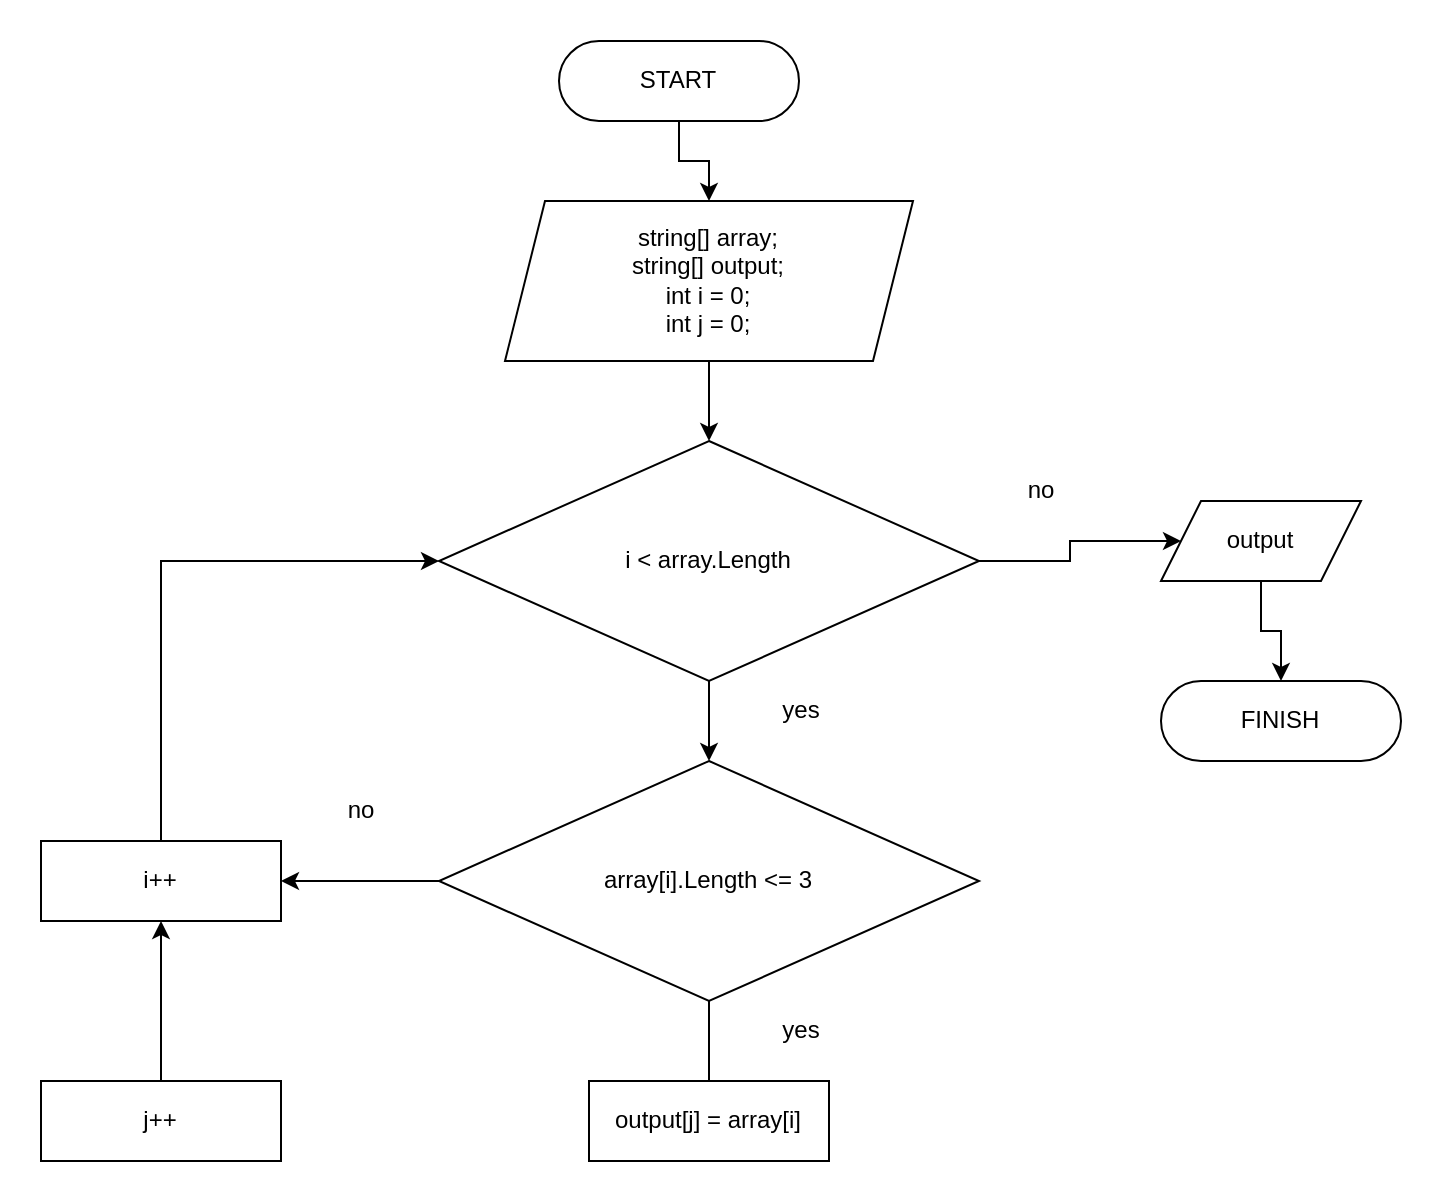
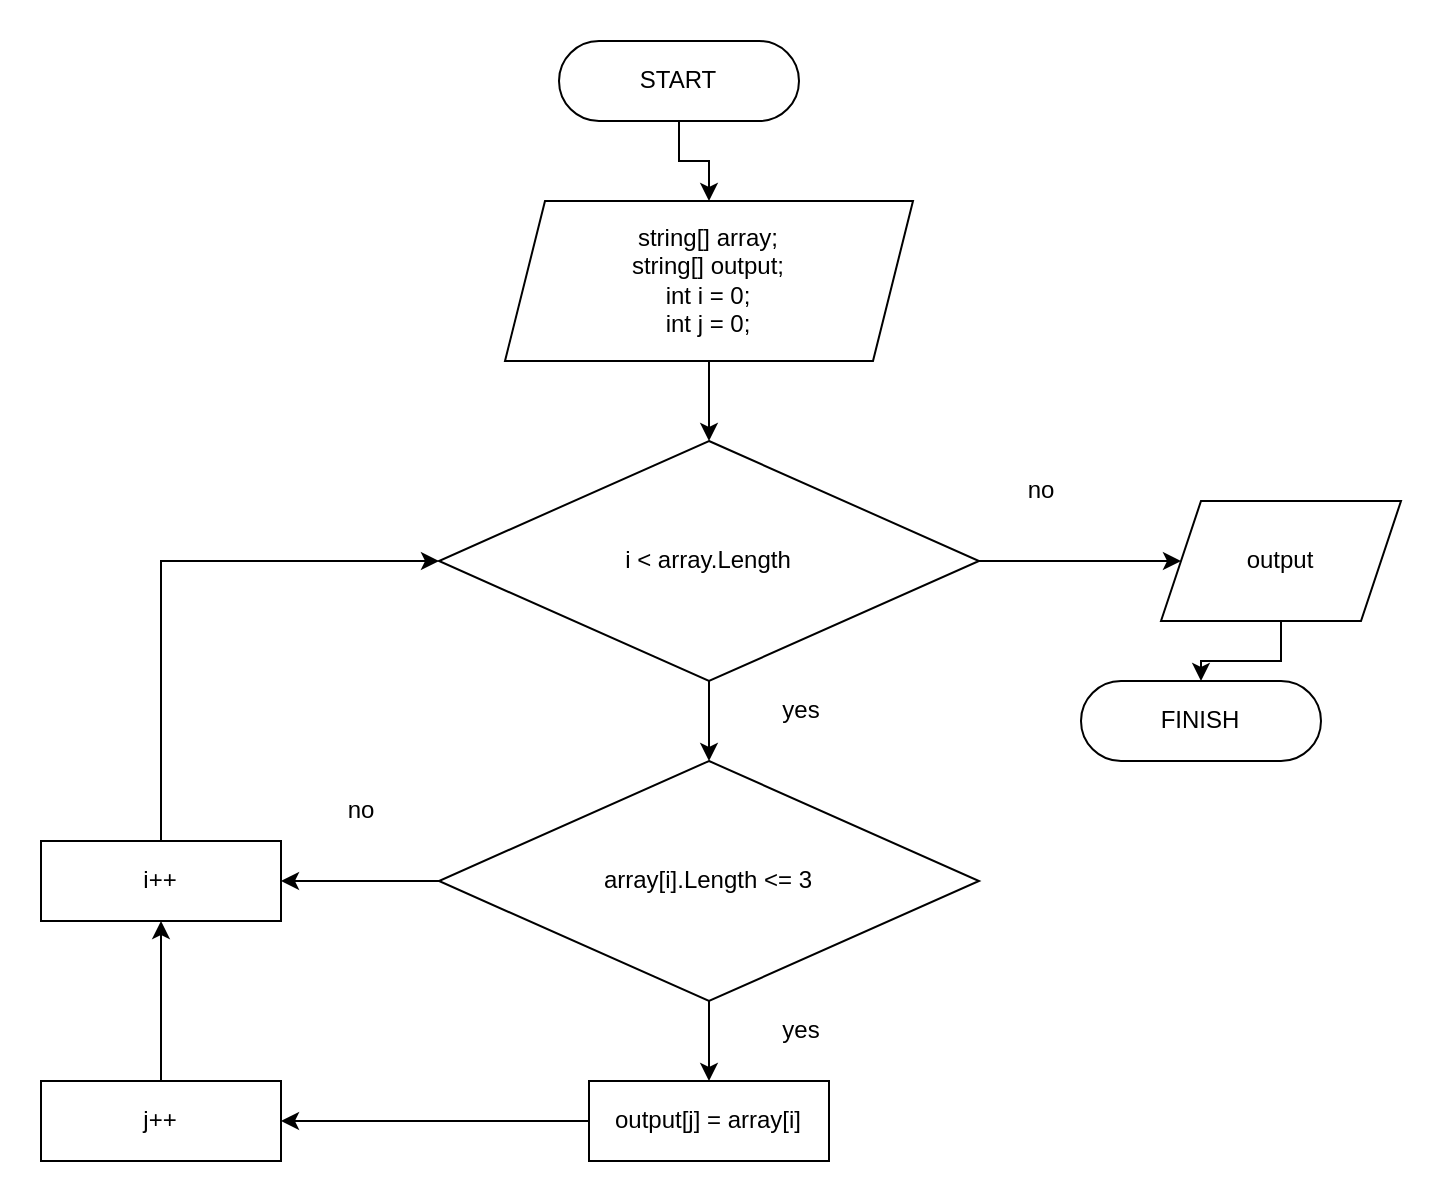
node "output": size 200x80 -> 240x120
node "FINISH": moved (1281, 721) -> (1201, 721)
edge "array[i].Length <= 3" -- "output[j] = array[i]": arrowhead none -> classic
edge "output[j] = array[i]" -> "j++": added
